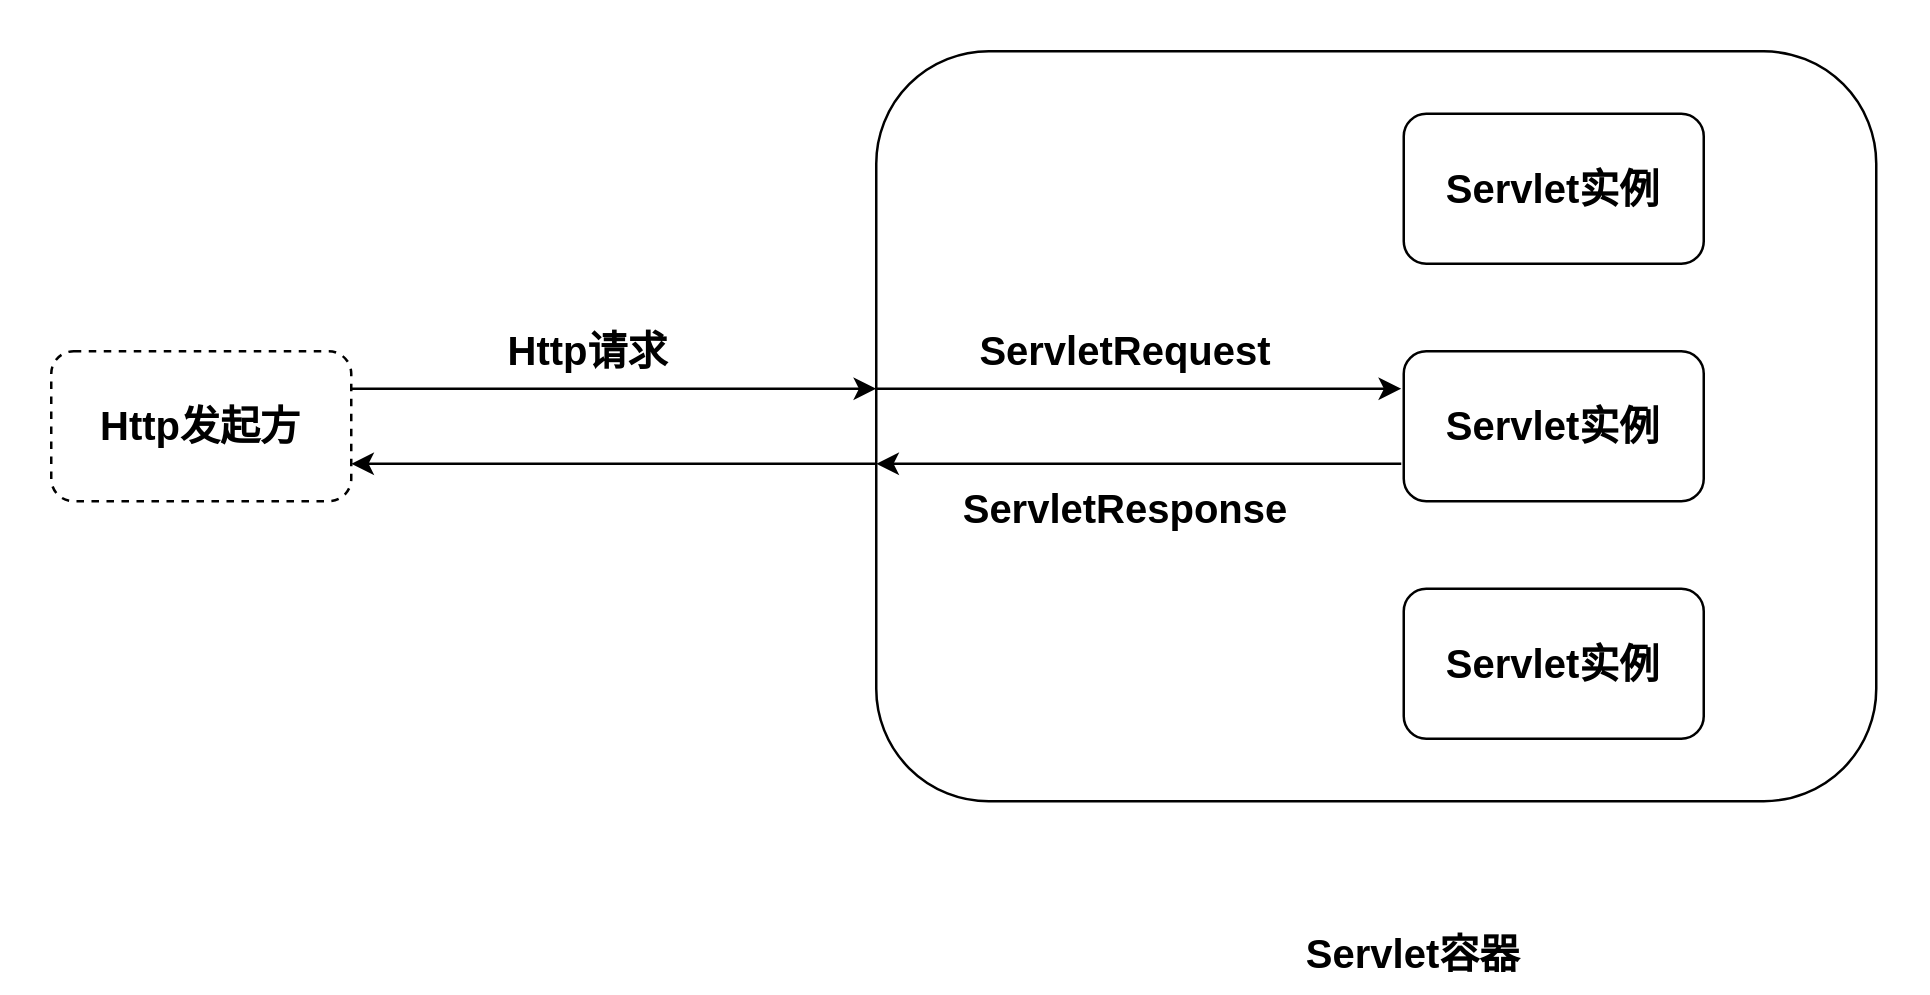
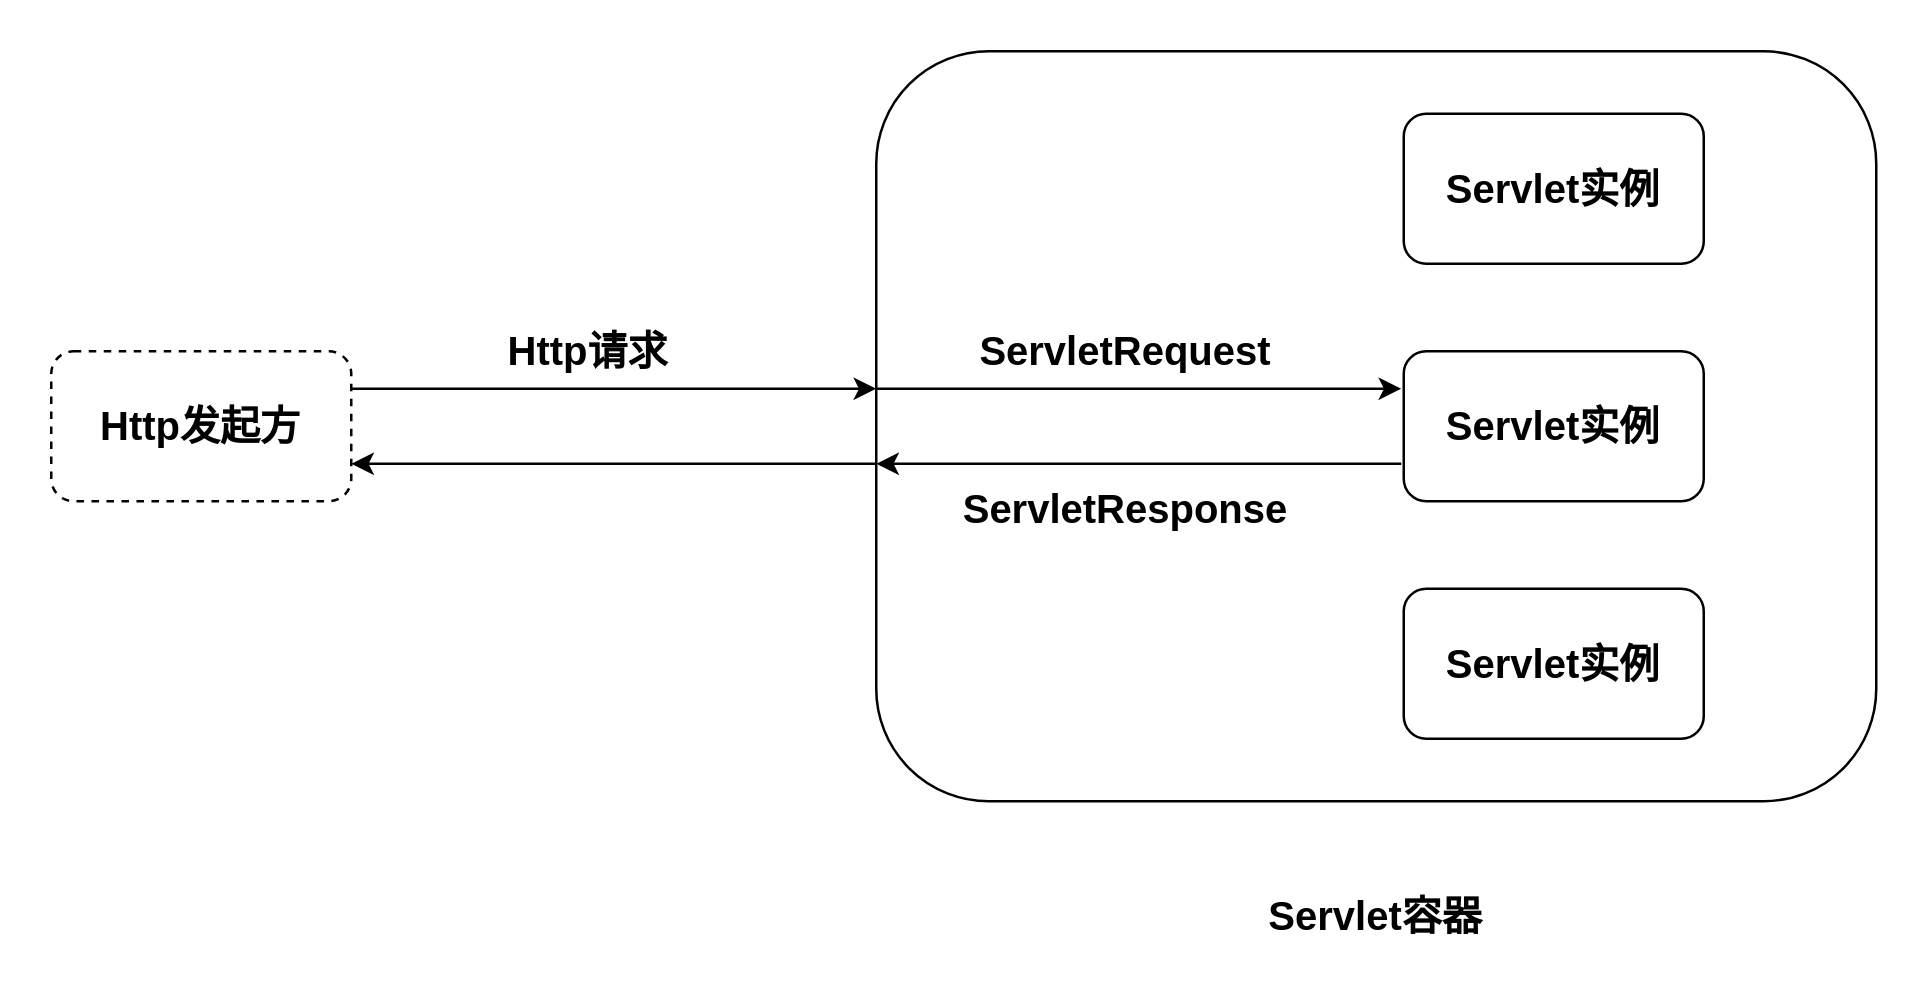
node "Servlet容器": moved (1414, 954) -> (1376, 916)
